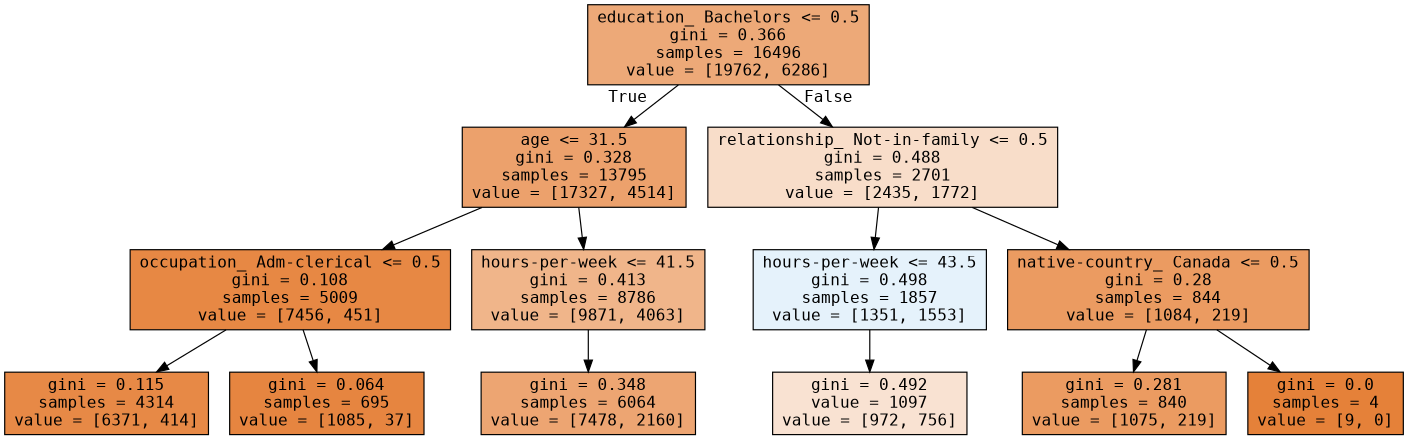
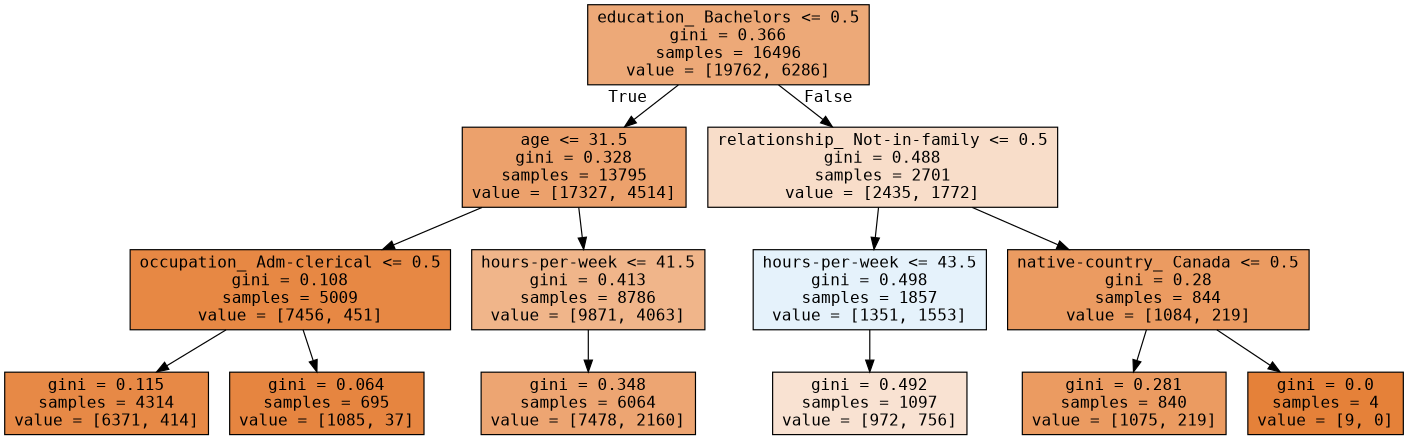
node "gini = 0.492 value = 1097 value = [972, 756]": label "gini = 0.492 value = 1097 value = [972, 756]" -> "gini = 0.492 samples = 1097 value = [972, 756]"
